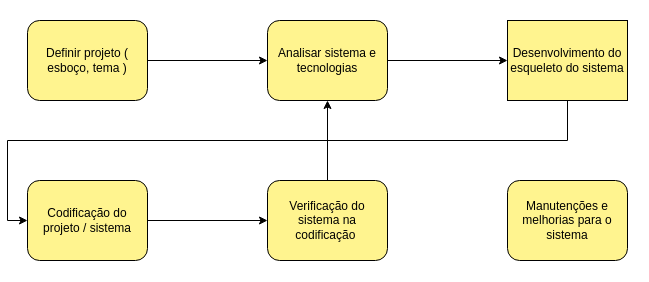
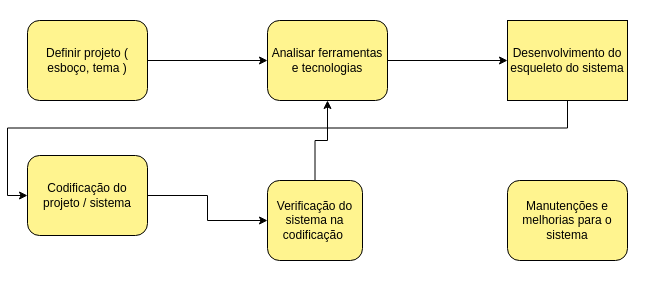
node "Analisar sistema e tecnologias": label "Analisar sistema e tecnologias" -> "Analisar ferramentas e tecnologias"
node "Codificação do projeto / sistema": moved (88, 221) -> (88, 196)
node "Verificação do sistema na codificação": size 120x80 -> 95x80
